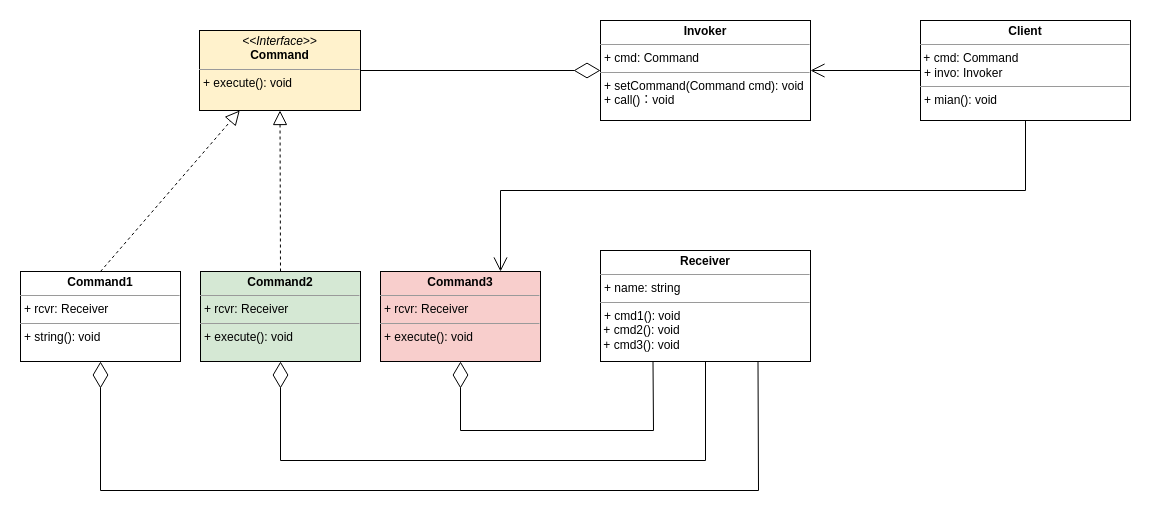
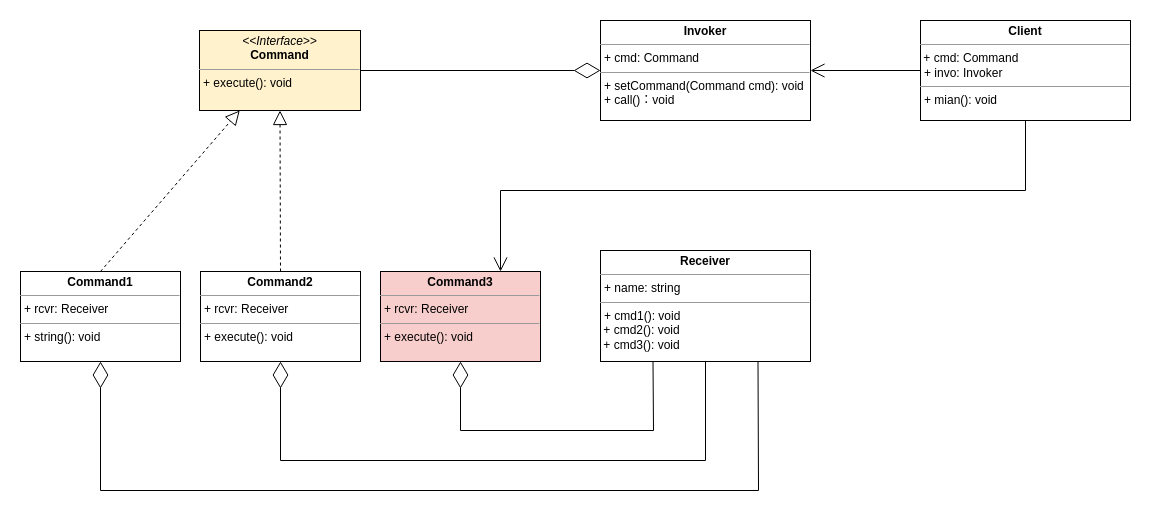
node "Command2 + rcvr: Receiver + execute(): void": fillcolor #d5e8d4 -> #ffffff
